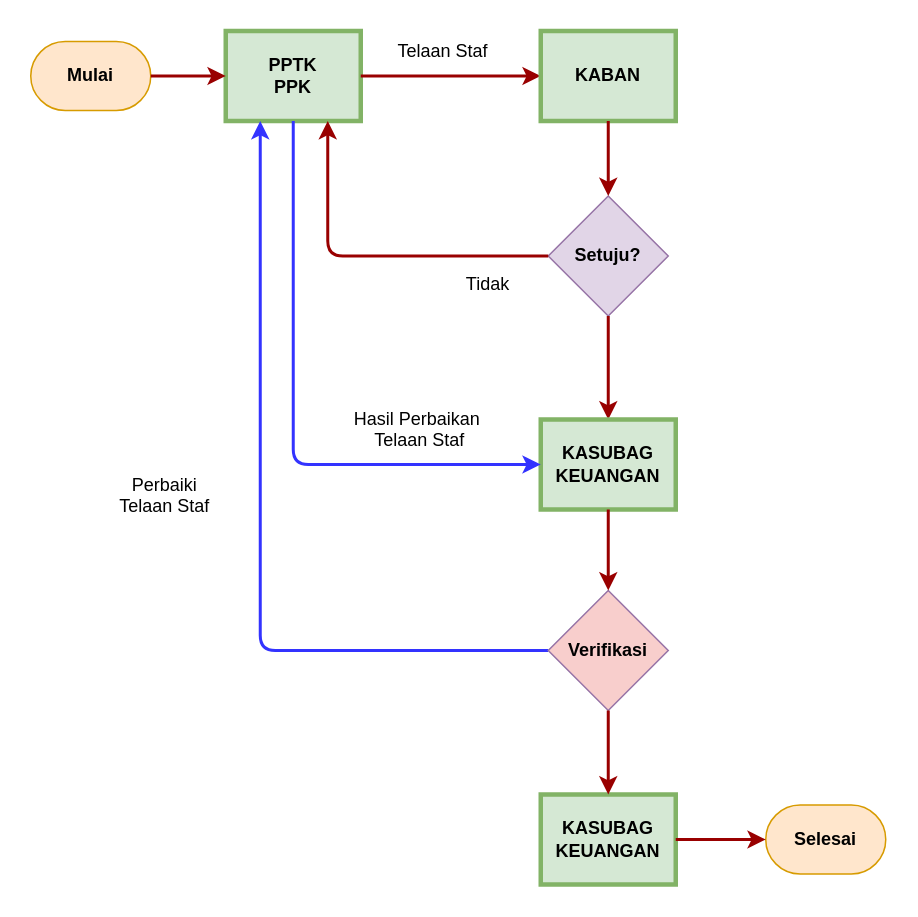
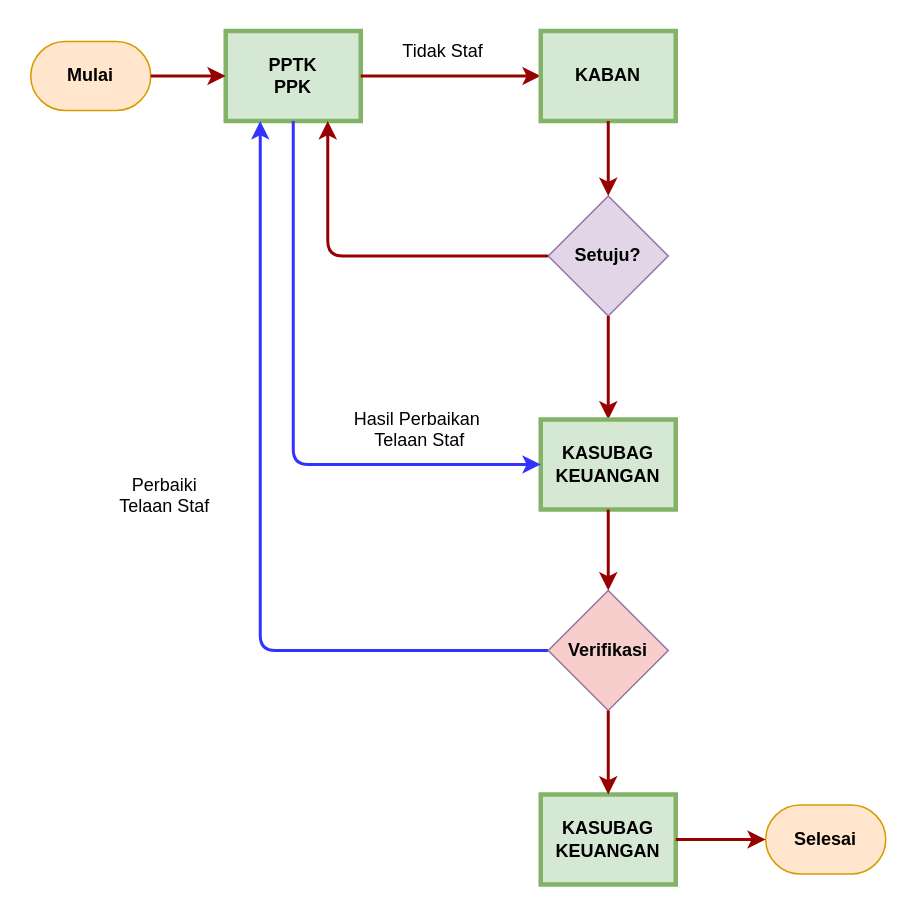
node "Telaan Staf": label "Telaan Staf" -> "Tidak Staf"
node "Tidak": removed
